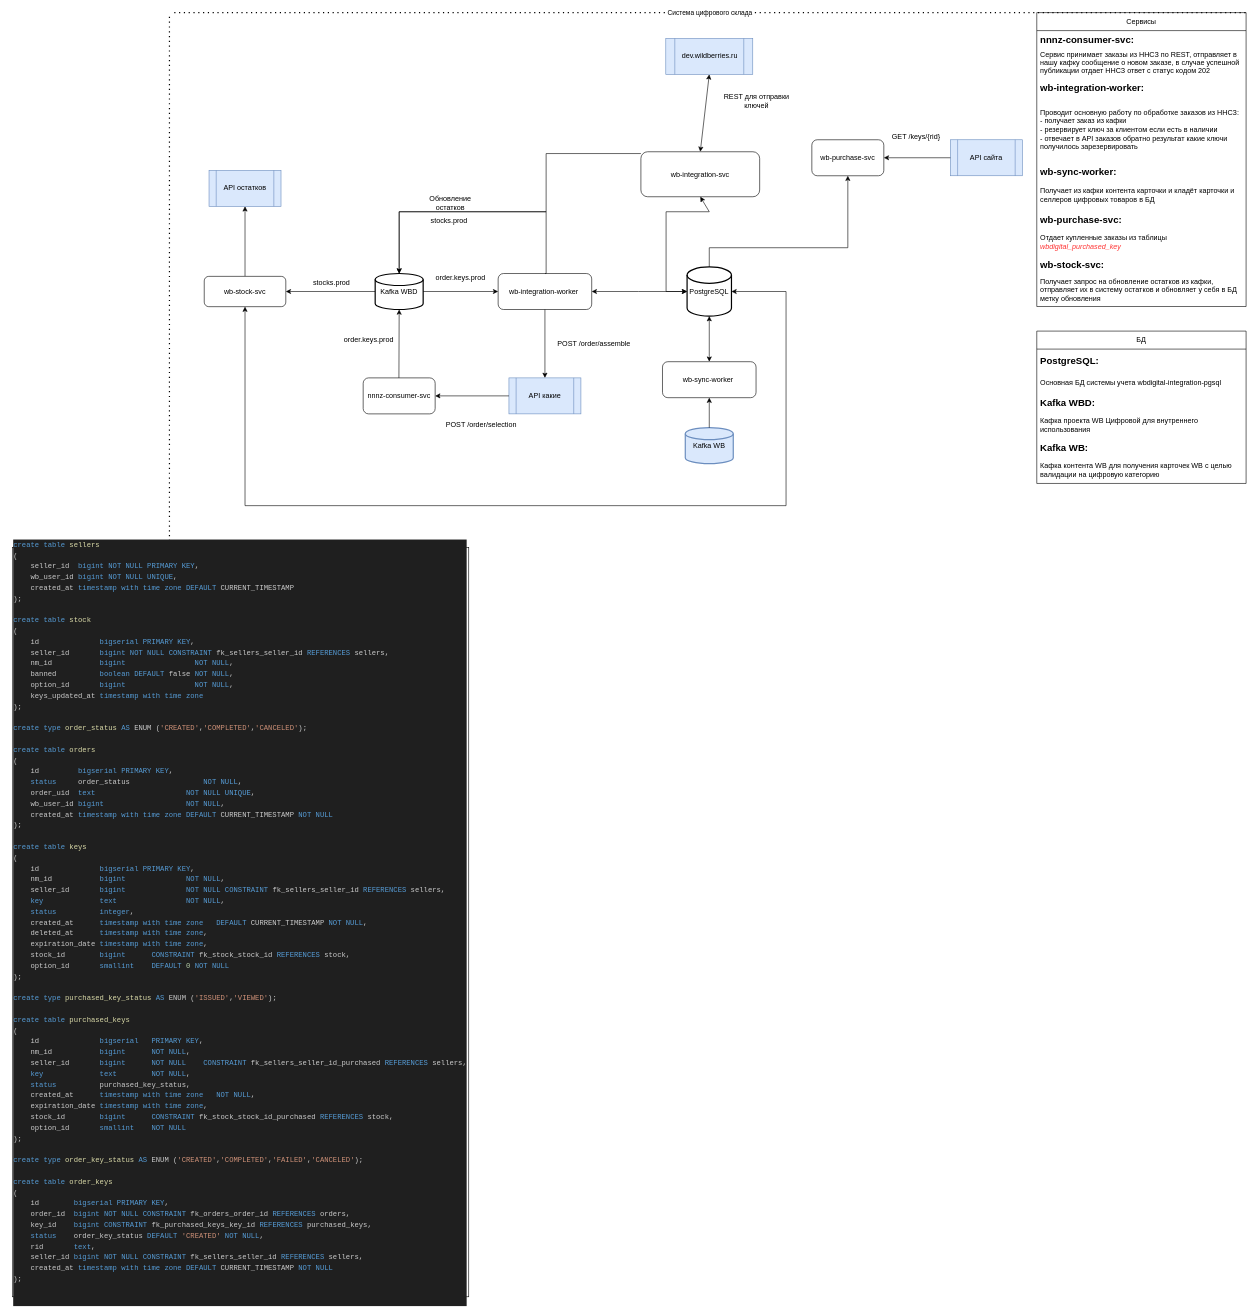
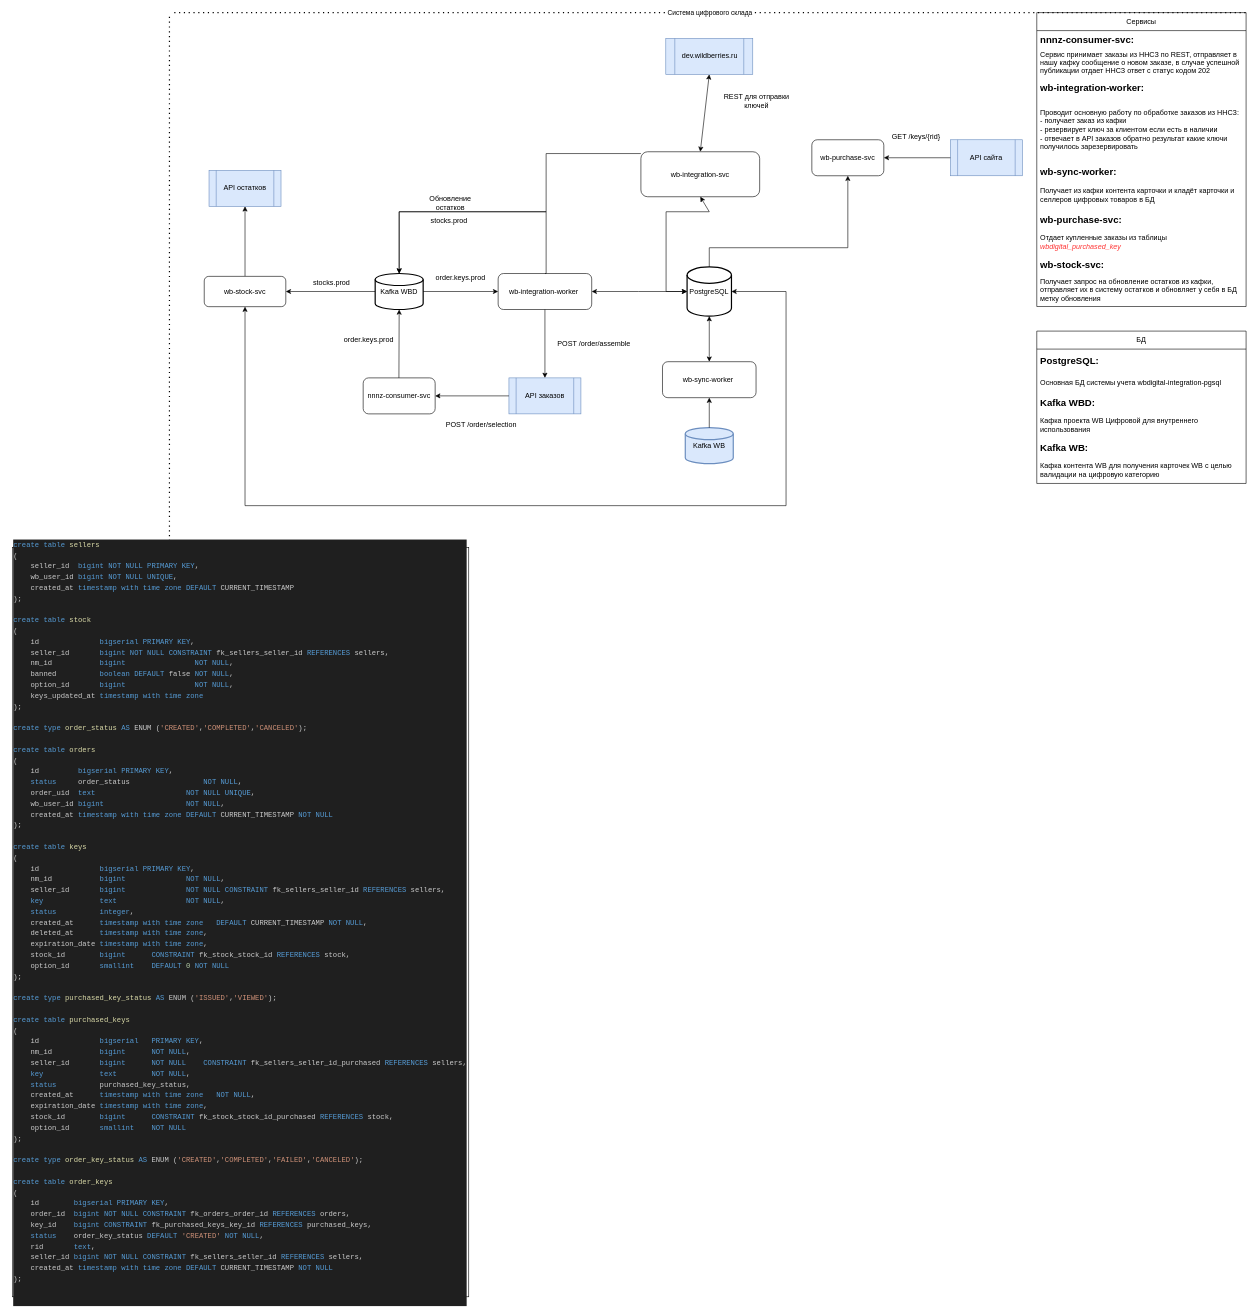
node "API какие": label "API какие" -> "API заказов"
